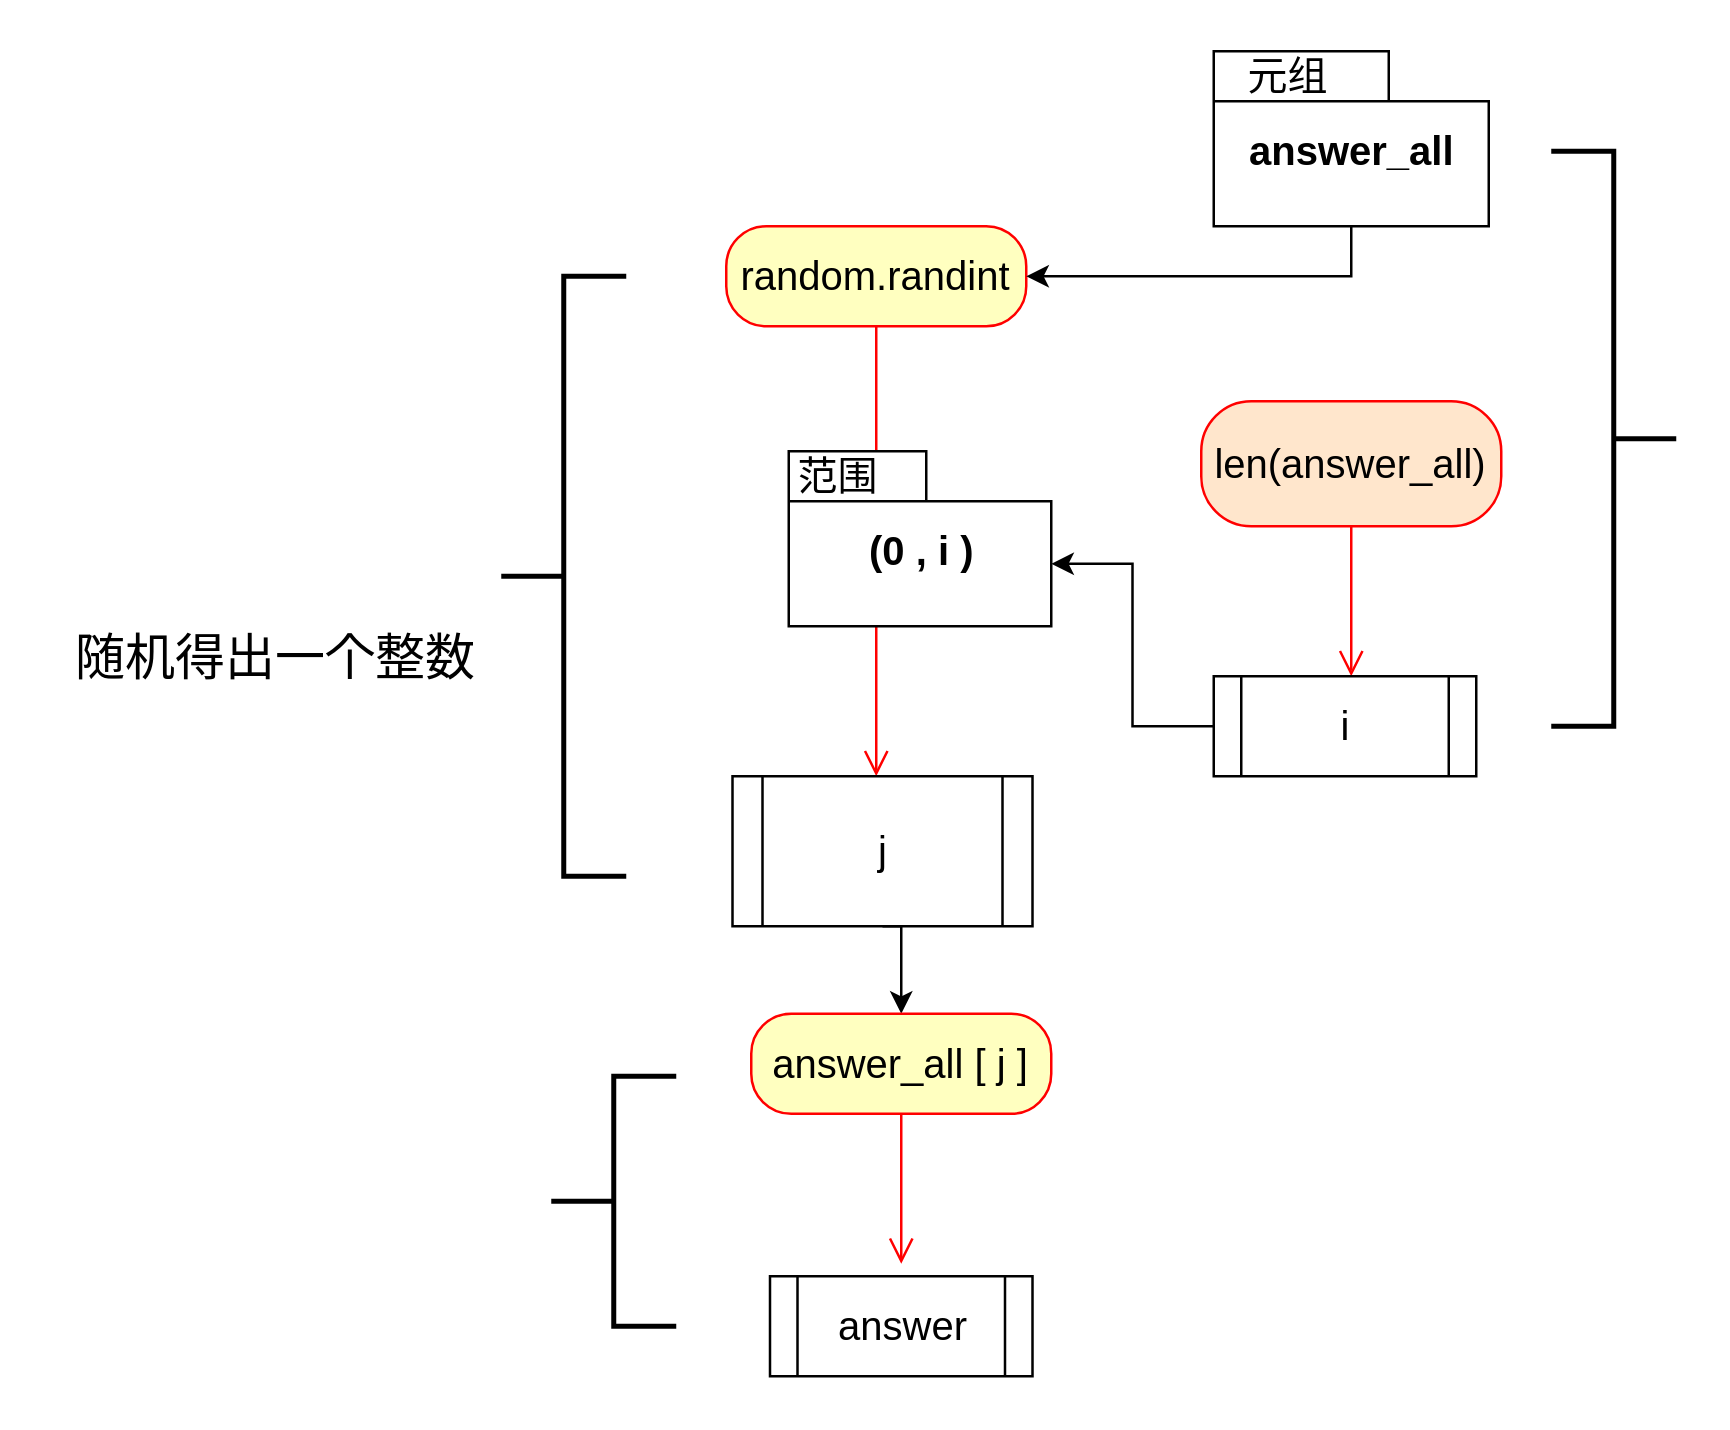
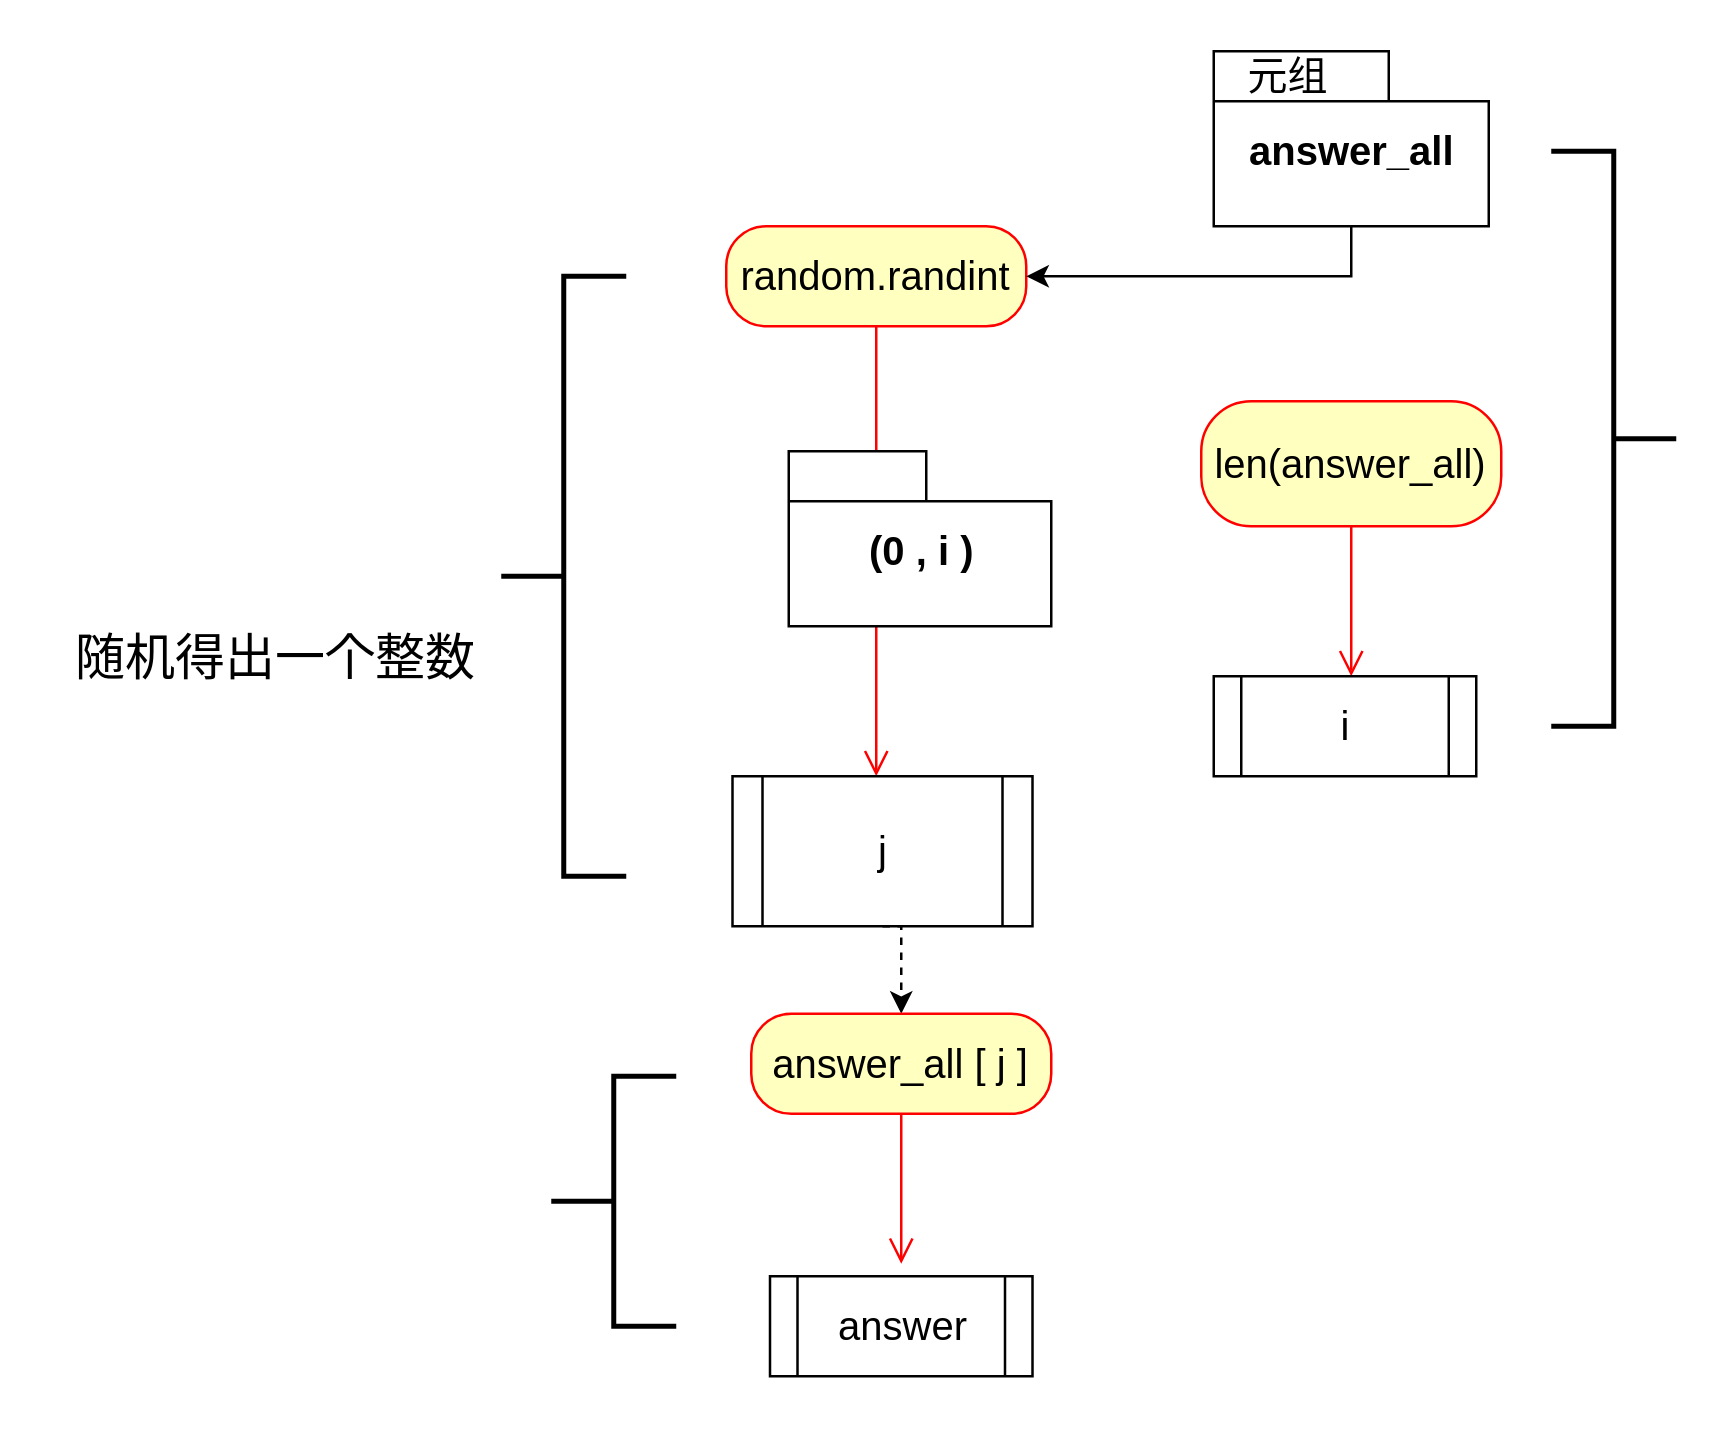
node "len(answer_all)": fillcolor #ffe6cc -> #ffffc0
node "范围": removed
edge "i" -> "(0 , i )": removed
edge "j" -> "answer_all [ j ]": style solid -> dashed
